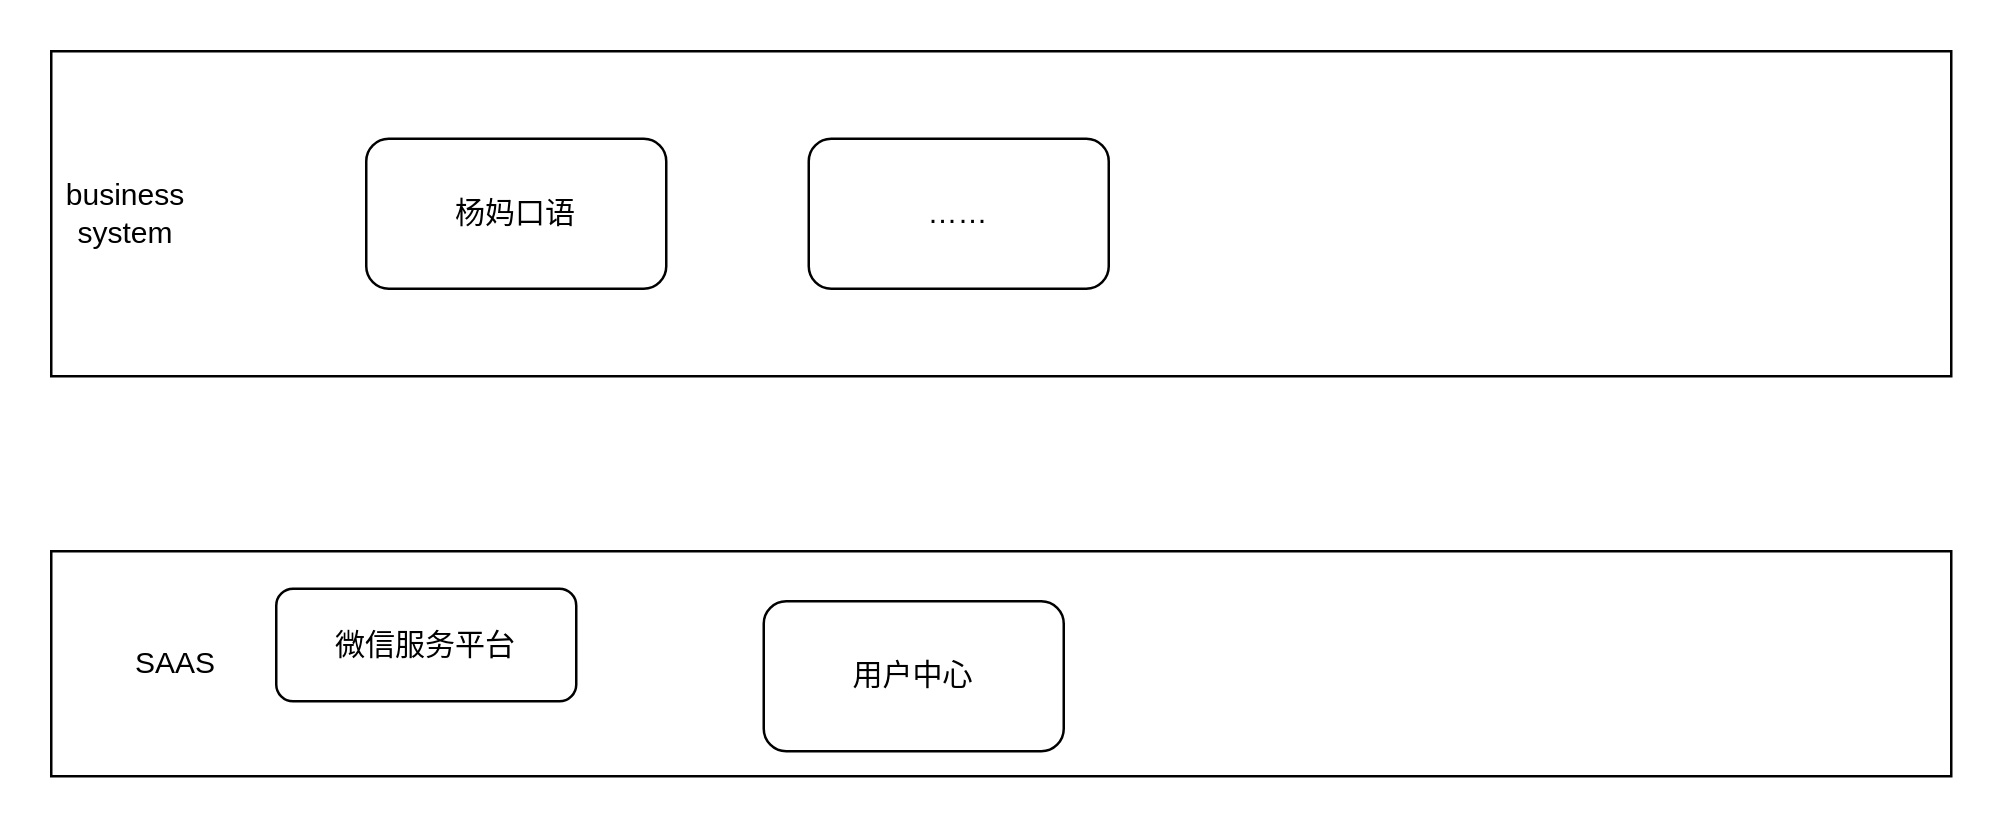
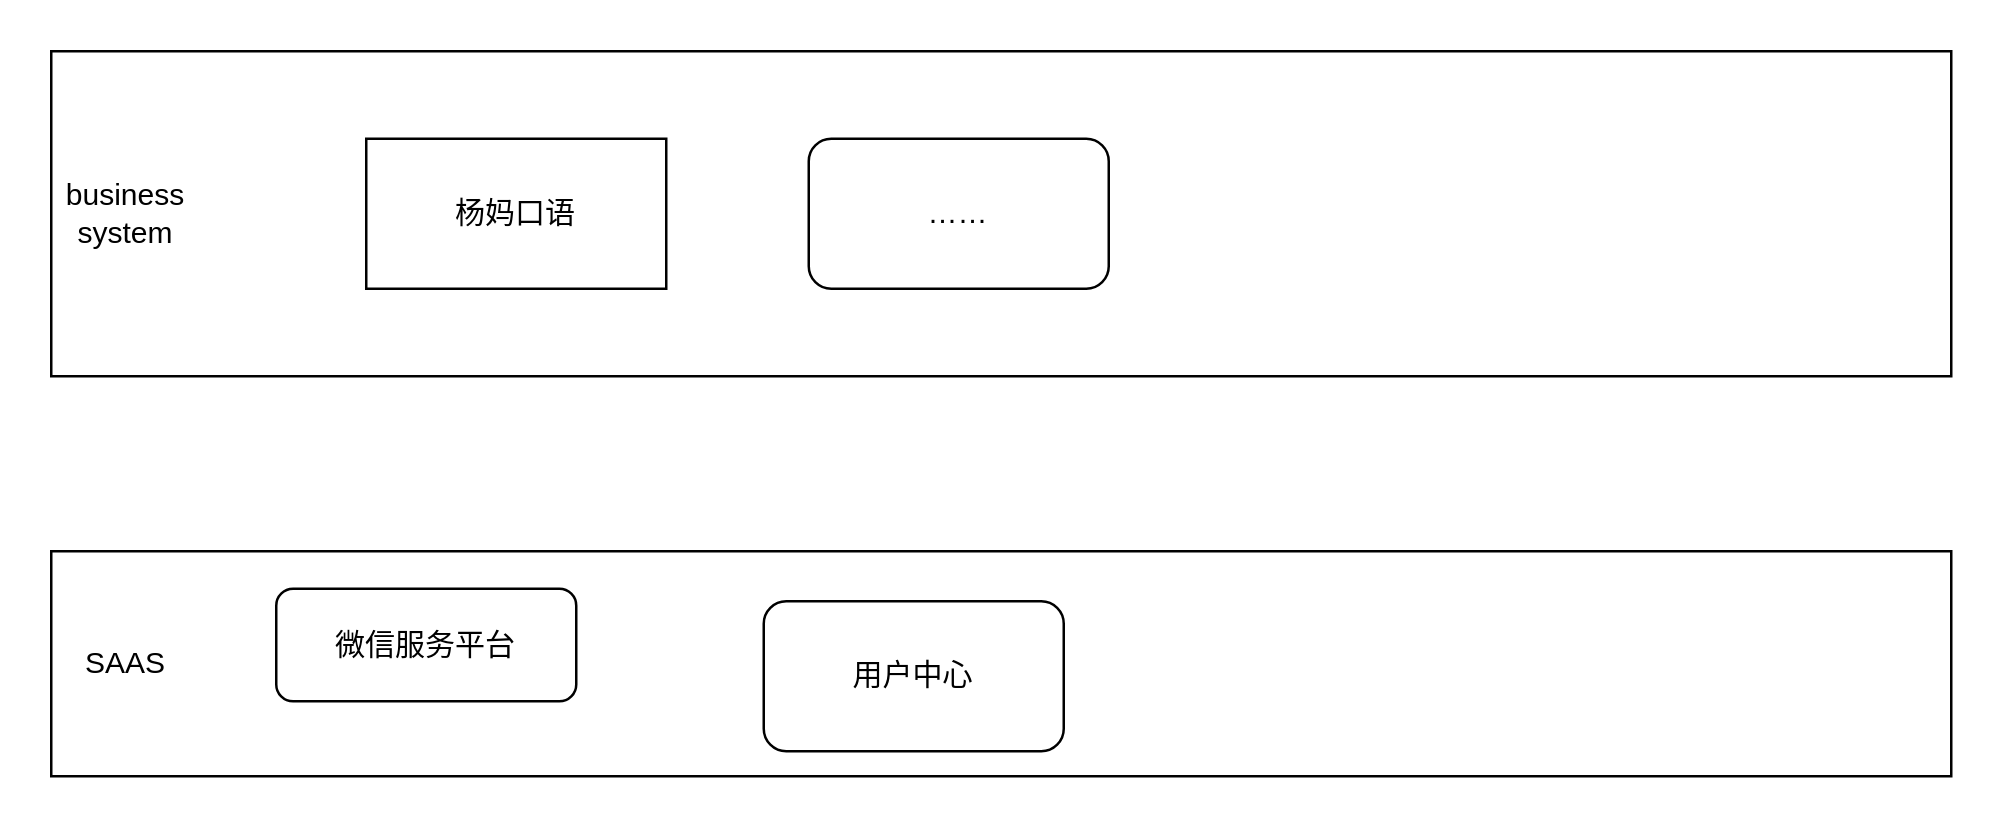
node "杨妈口语": shape rounded rectangle -> rectangle
node "SAAS": moved (176, 664) -> (126, 664)
